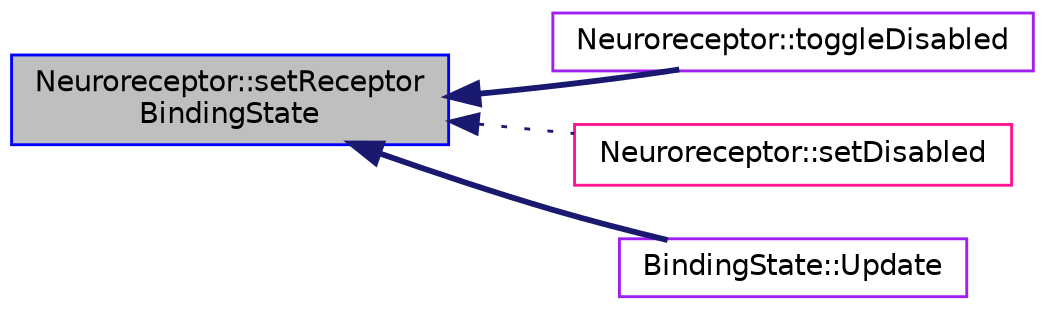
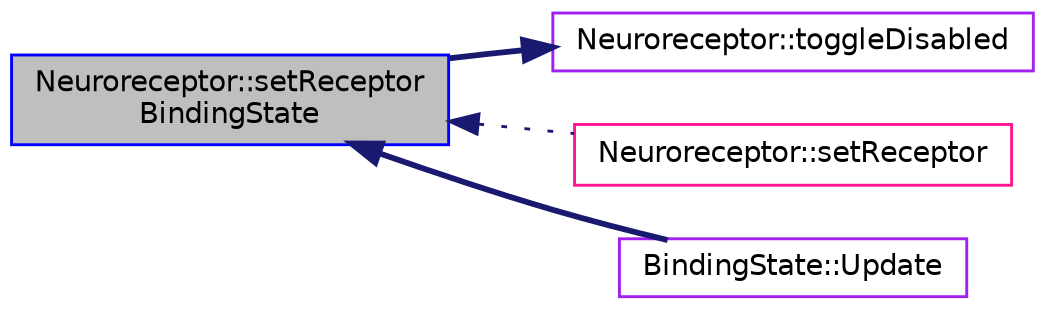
edge "Neuroreceptor::toggleDisabled" -> "Neuroreceptor::setReceptor BindingState": reversed
node "Neuroreceptor::setDisabled": label "Neuroreceptor::setDisabled" -> "Neuroreceptor::setReceptor"
